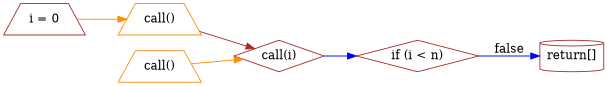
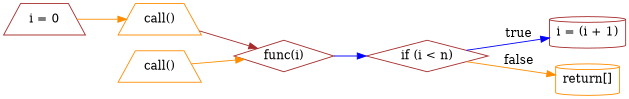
node "i = (i + 1)": added
node "call(i)": label "call(i)" -> "func(i)"
edge "if (i < n)" -> "return[]": color blue -> darkorange
node "return[]": color brown -> darkorange
